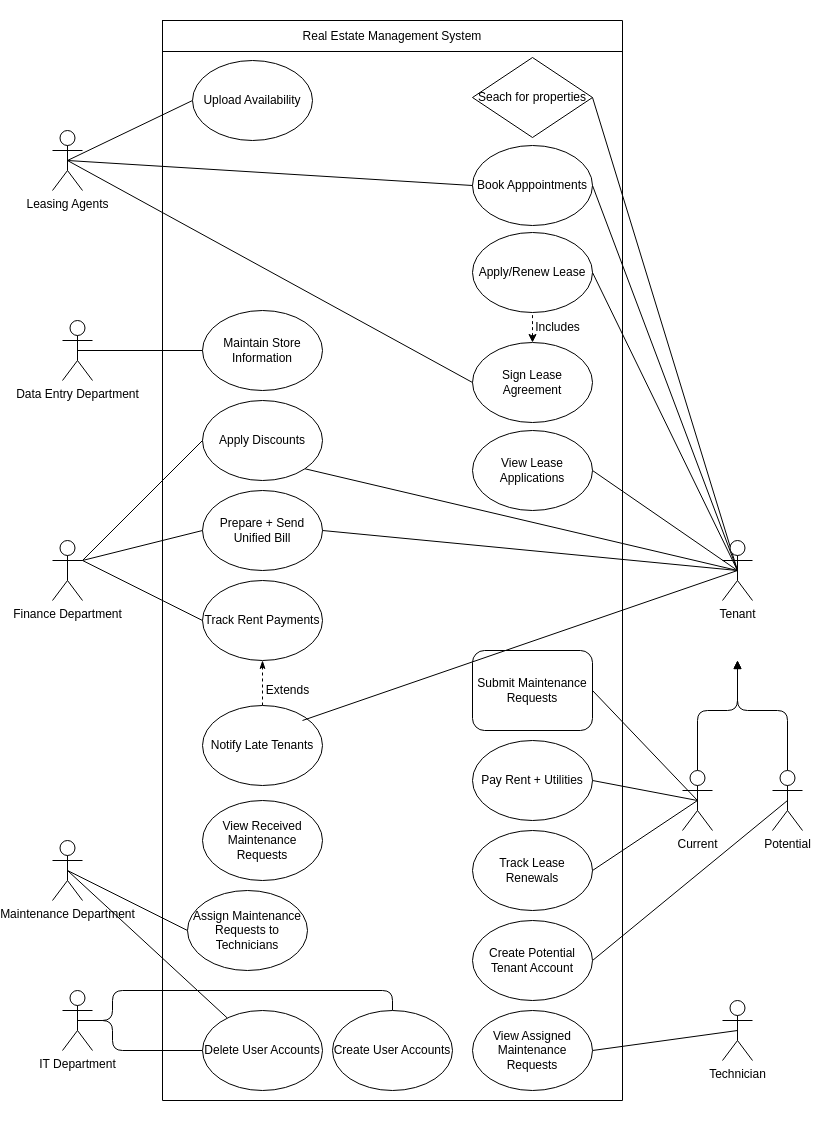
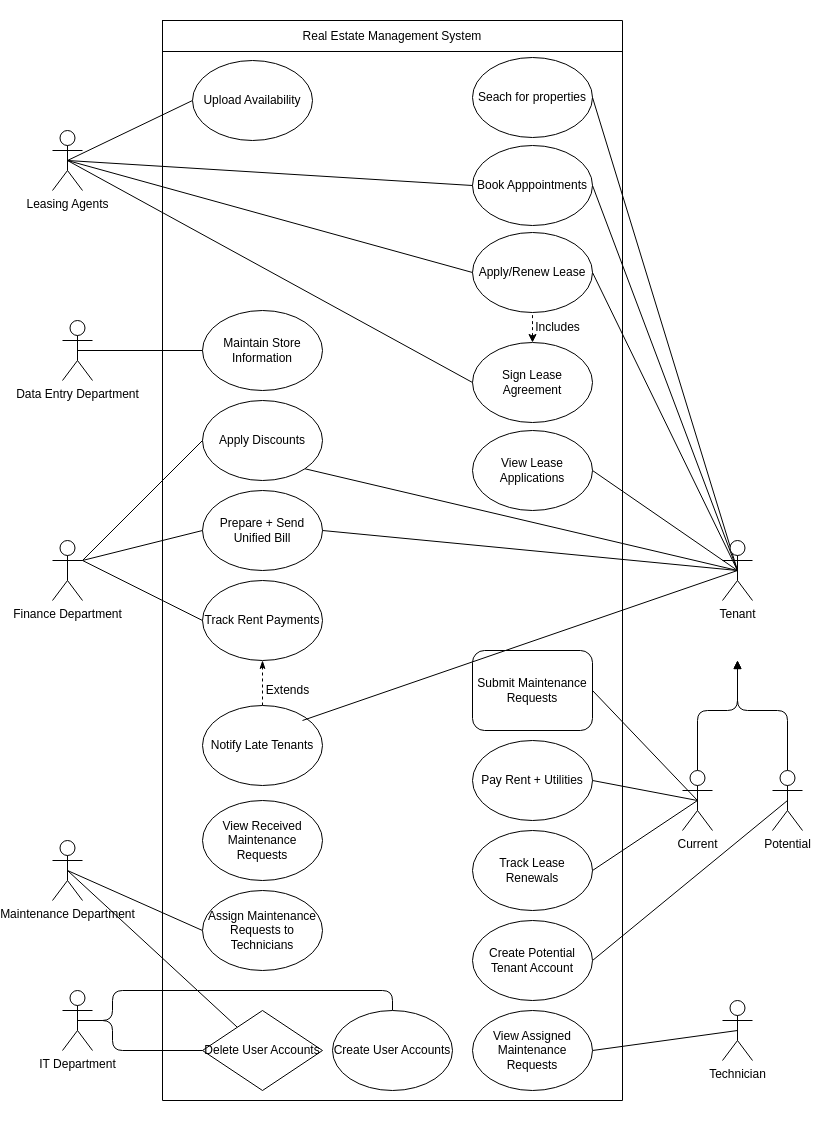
node "Seach for properties": shape diamond -> ellipse
edge "Leasing Agents" -- "Apply/Renew Lease": added
node "Assign Maintenance Requests to Technicians": moved (248, 931) -> (263, 931)
node "Delete User Accounts": shape ellipse -> diamond
